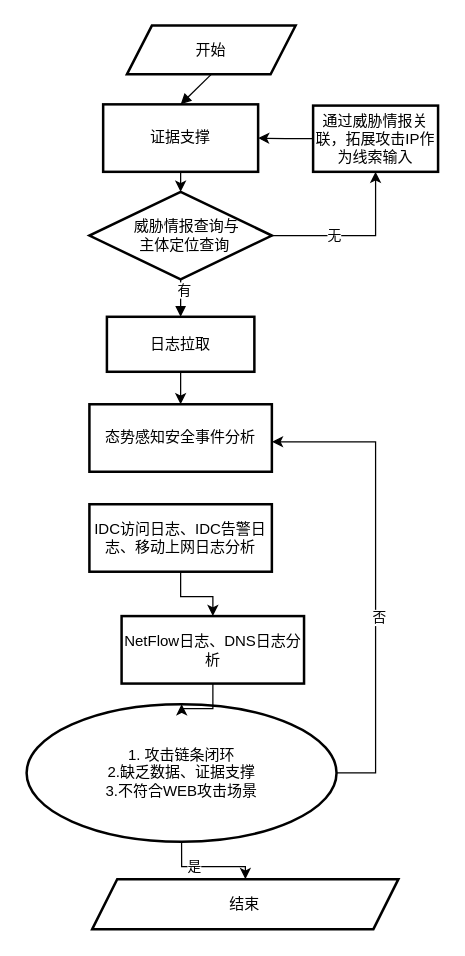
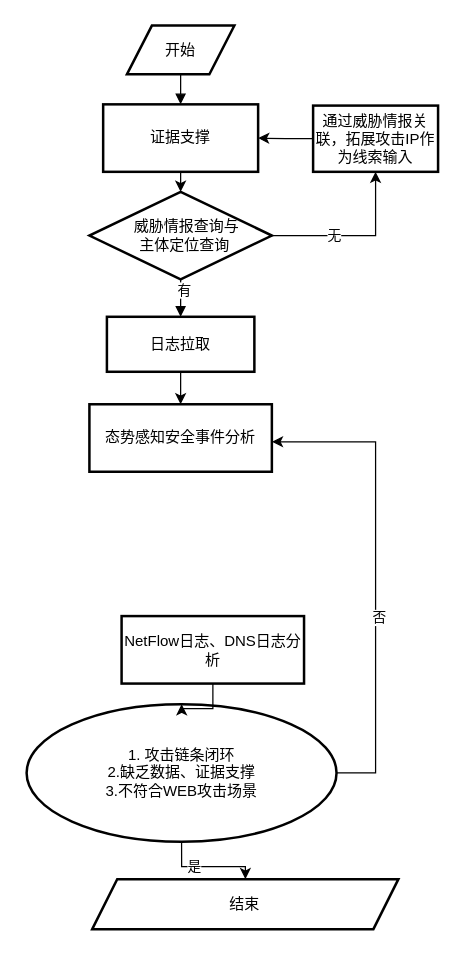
node "开始": size 169x49 -> 108x49
node "IDC访问日志、IDC告警日志、移动上网日志分析": removed
edge "IDC访问日志、IDC告警日志、移动上网日志分析" -> "NetFlow日志、DNS日志分析": removed
